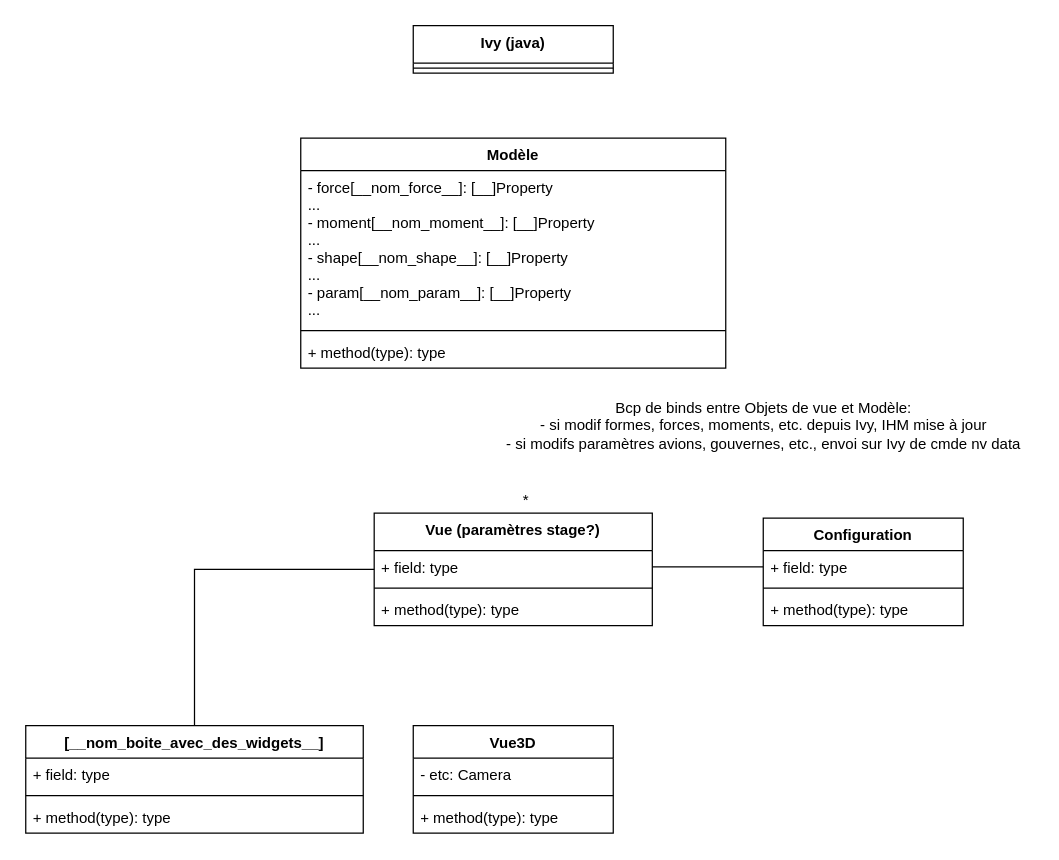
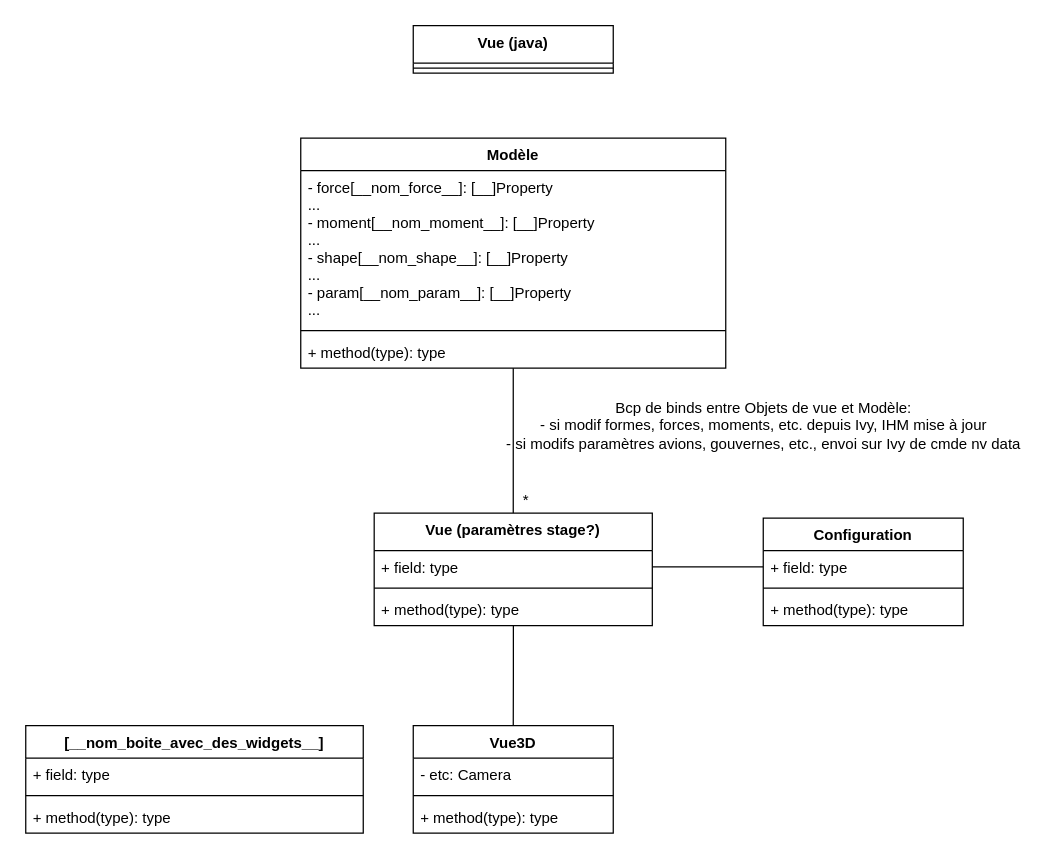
node "Ivy (java)": label "Ivy (java)" -> "Vue (java)"
edge "Modèle" -- "Vue (paramètres stage?)": added
edge "Vue (paramètres stage?)" -- "[__nom_boite_avec_des_widgets__]": removed
edge "Vue (paramètres stage?)" -- "Vue3D": added
